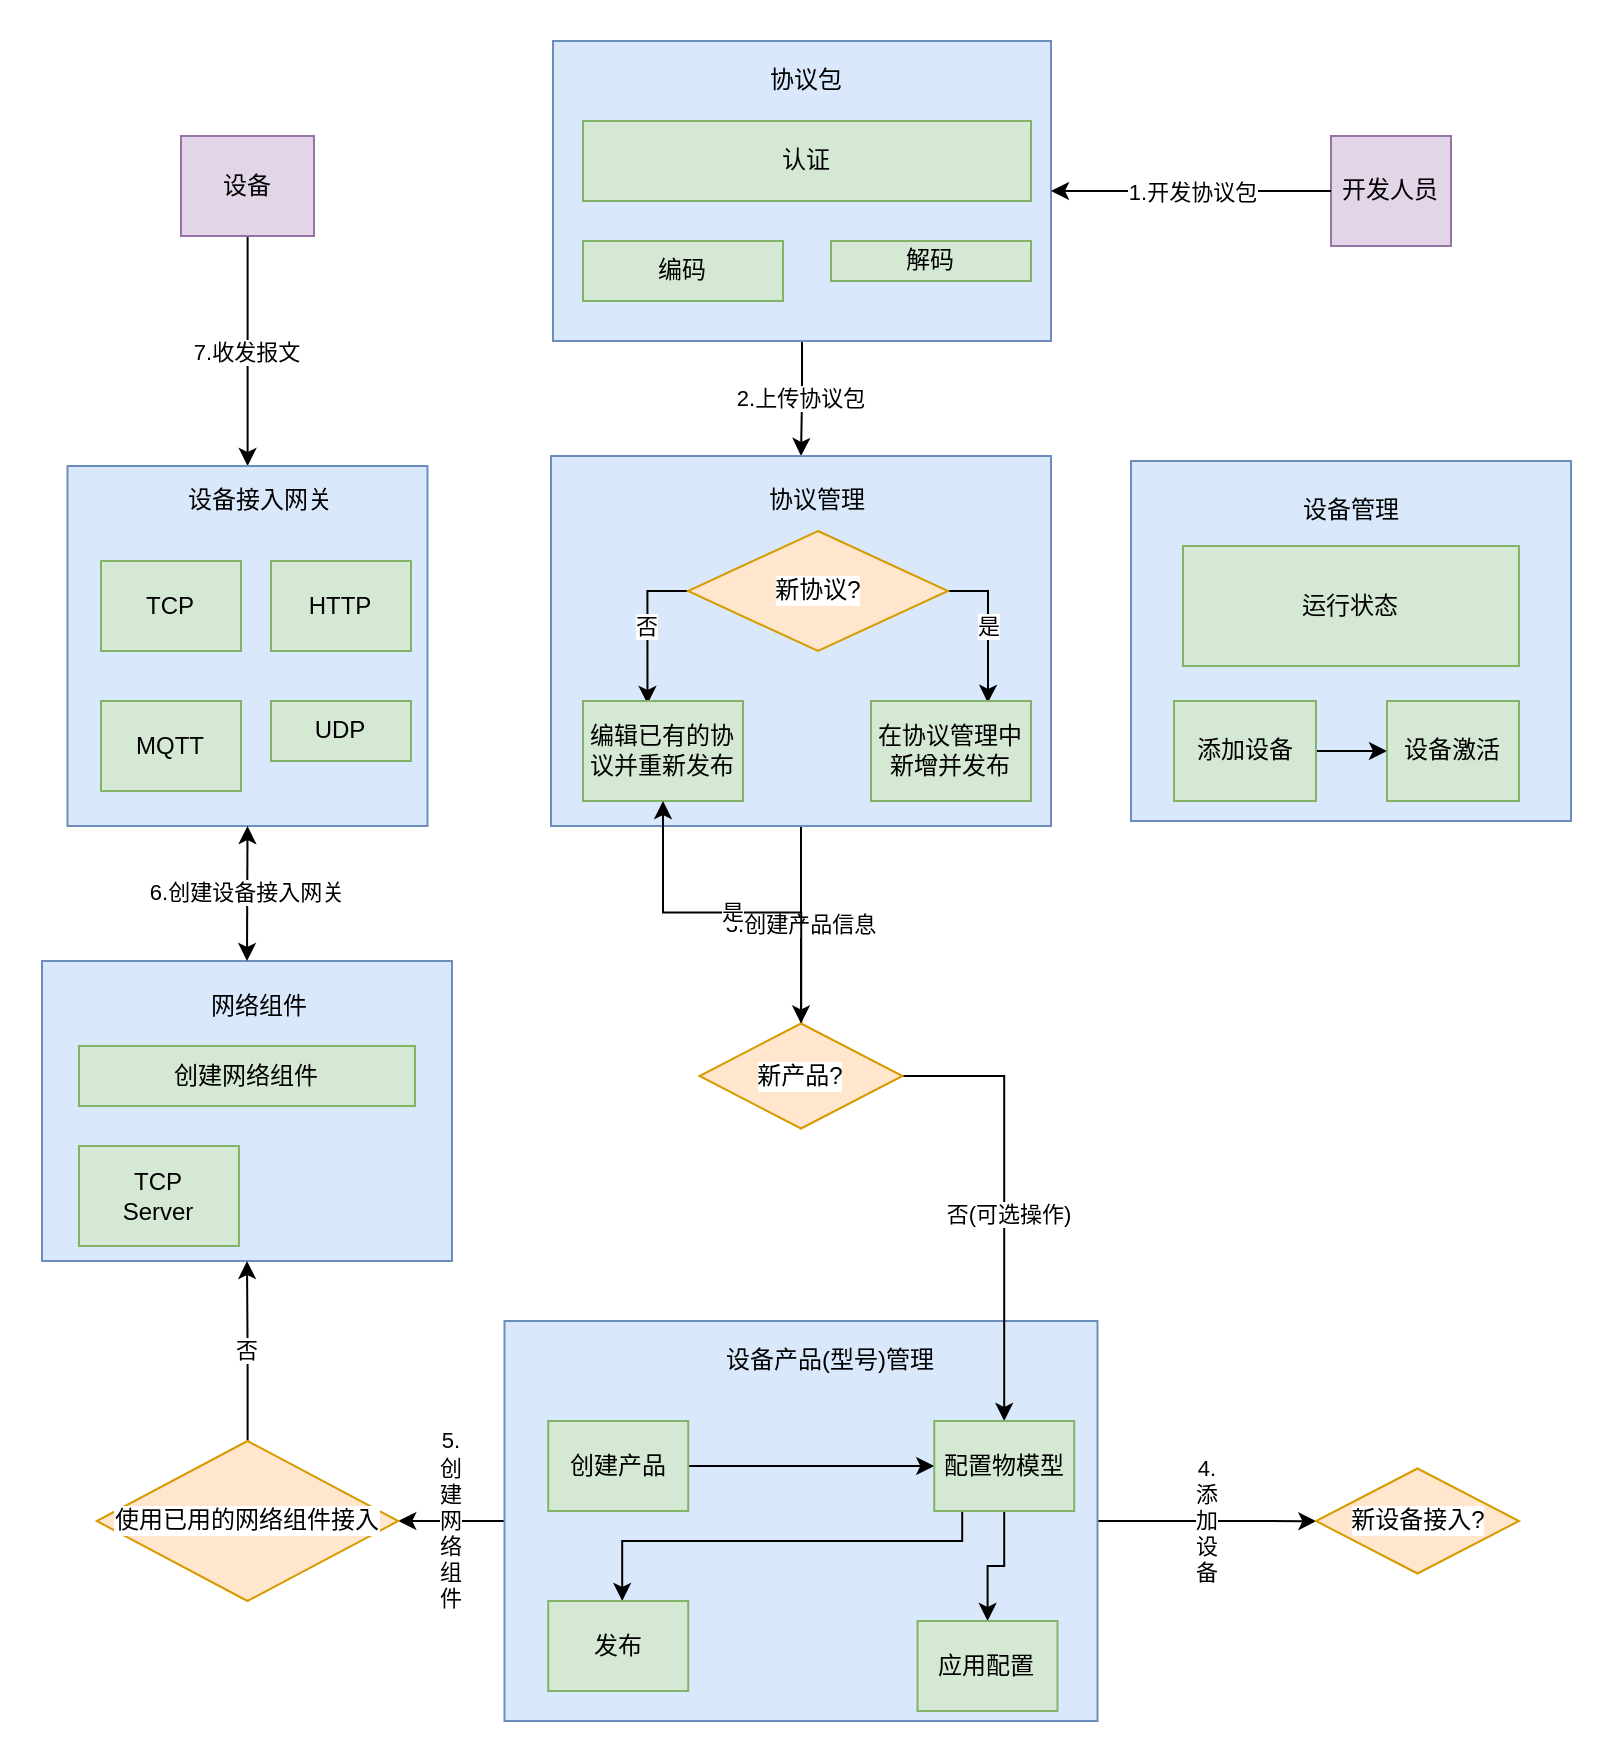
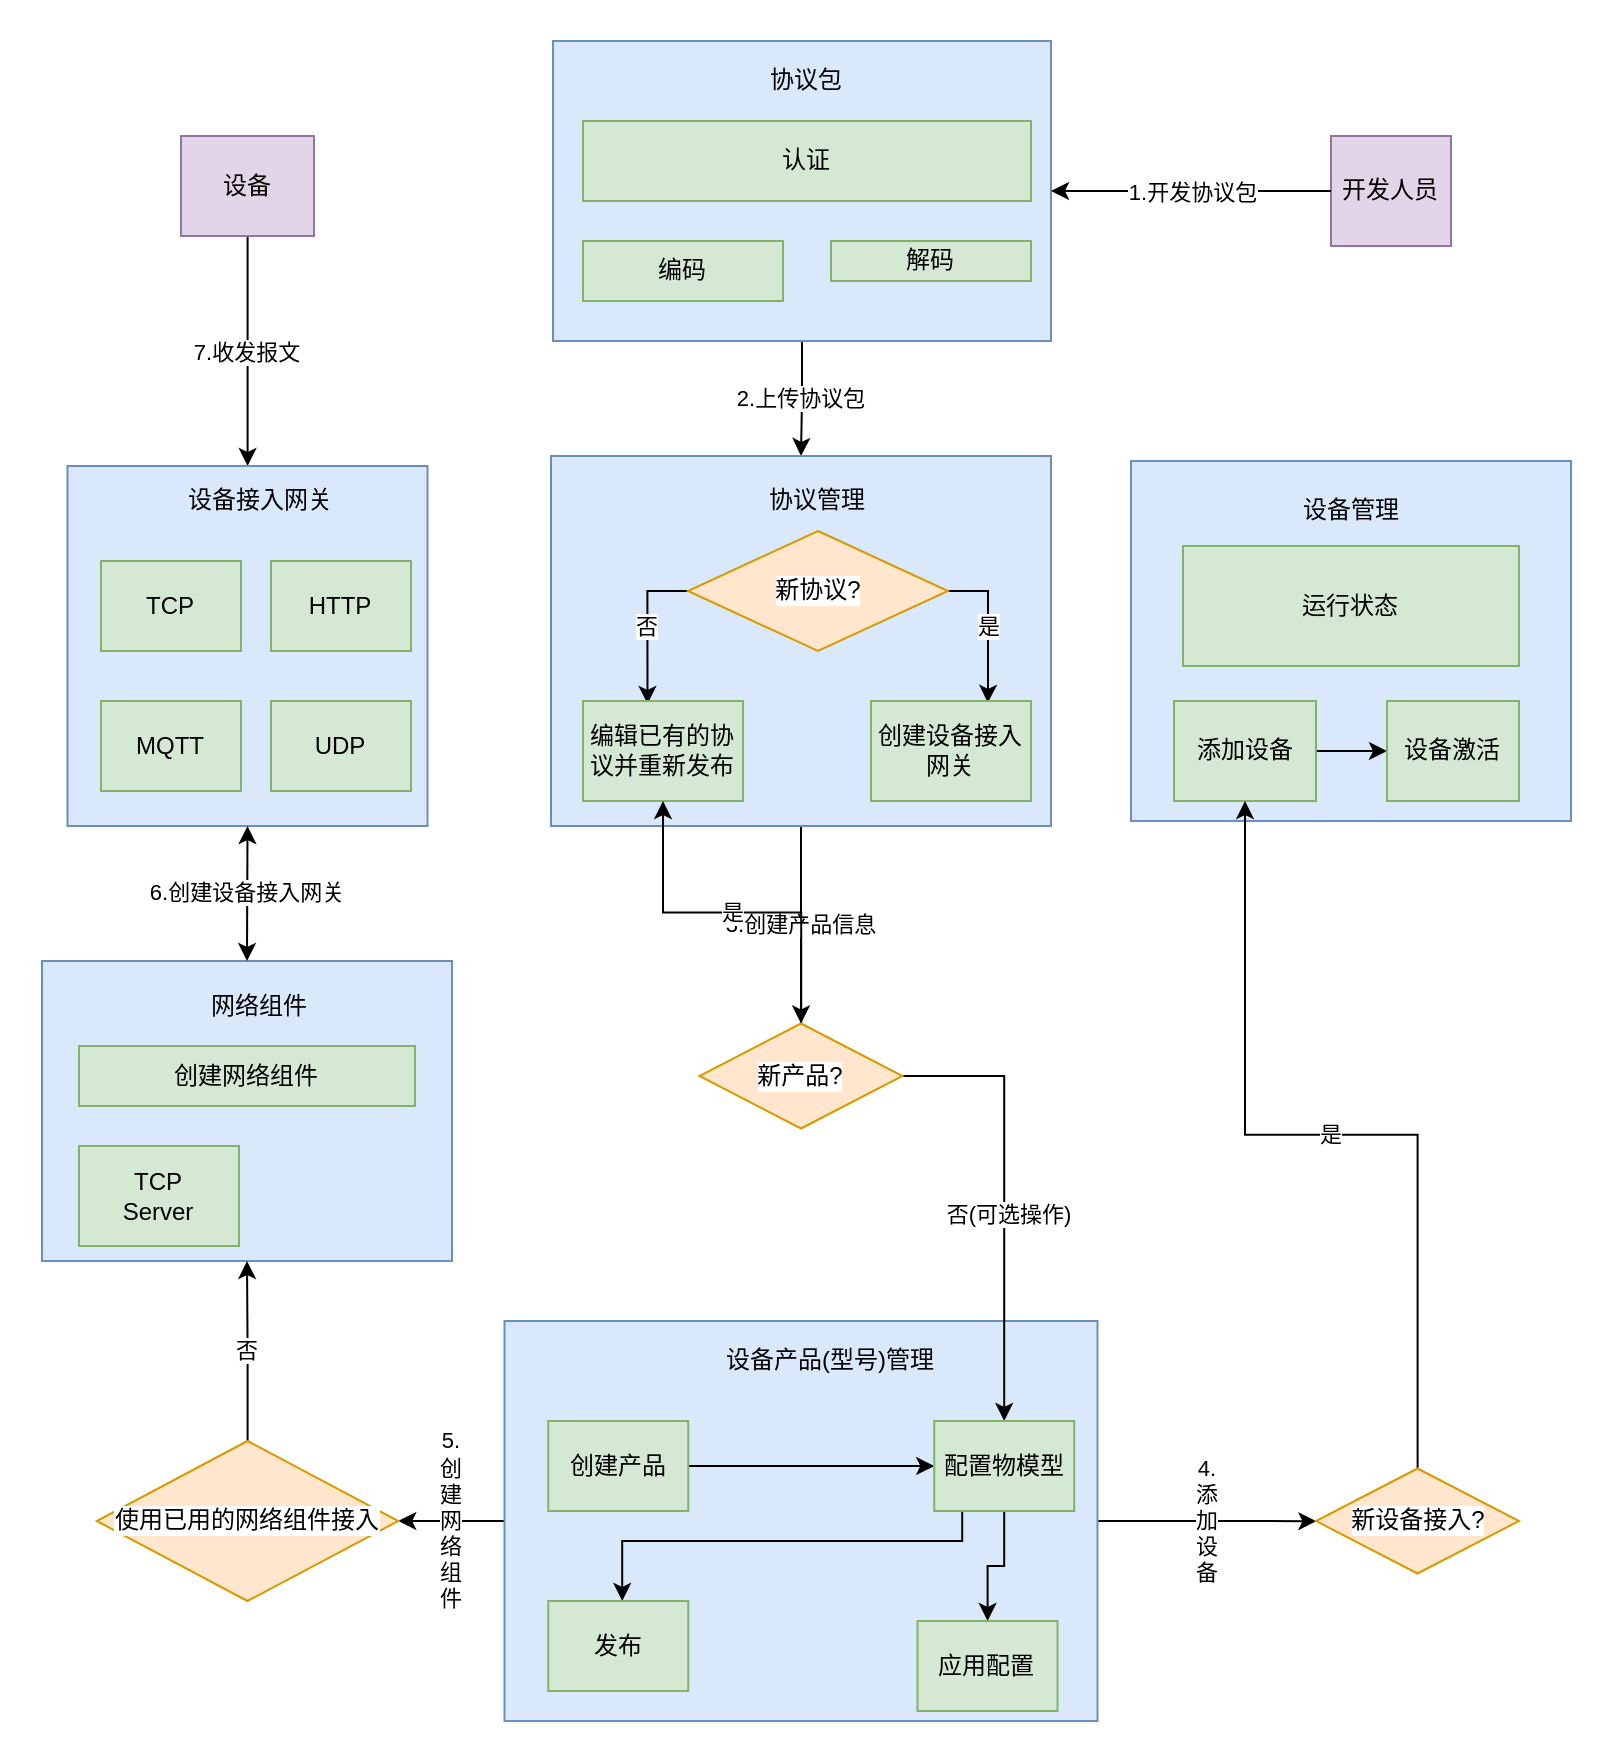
node "UDP": size 140x60 -> 140x90
node "在协议管理中新增并发布": label "在协议管理中新增并发布" -> "创建设备接入网关"
edge "新设备接入?" -> "添加设备": added, label "是"
